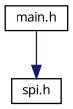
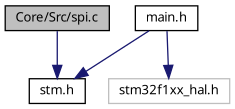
node "Core/Src/spi.c": added
node "spi.h": label "spi.h" -> "stm.h"
node "stm32f1xx_hal.h": added
